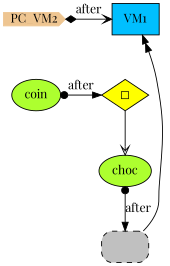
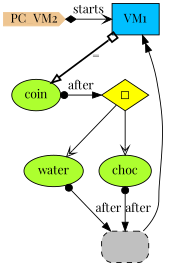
edge "PC_VM2" -- "VM1": label "after" -> "starts"
edge "VM1" -- "coin": added, label "="
node "water": added
